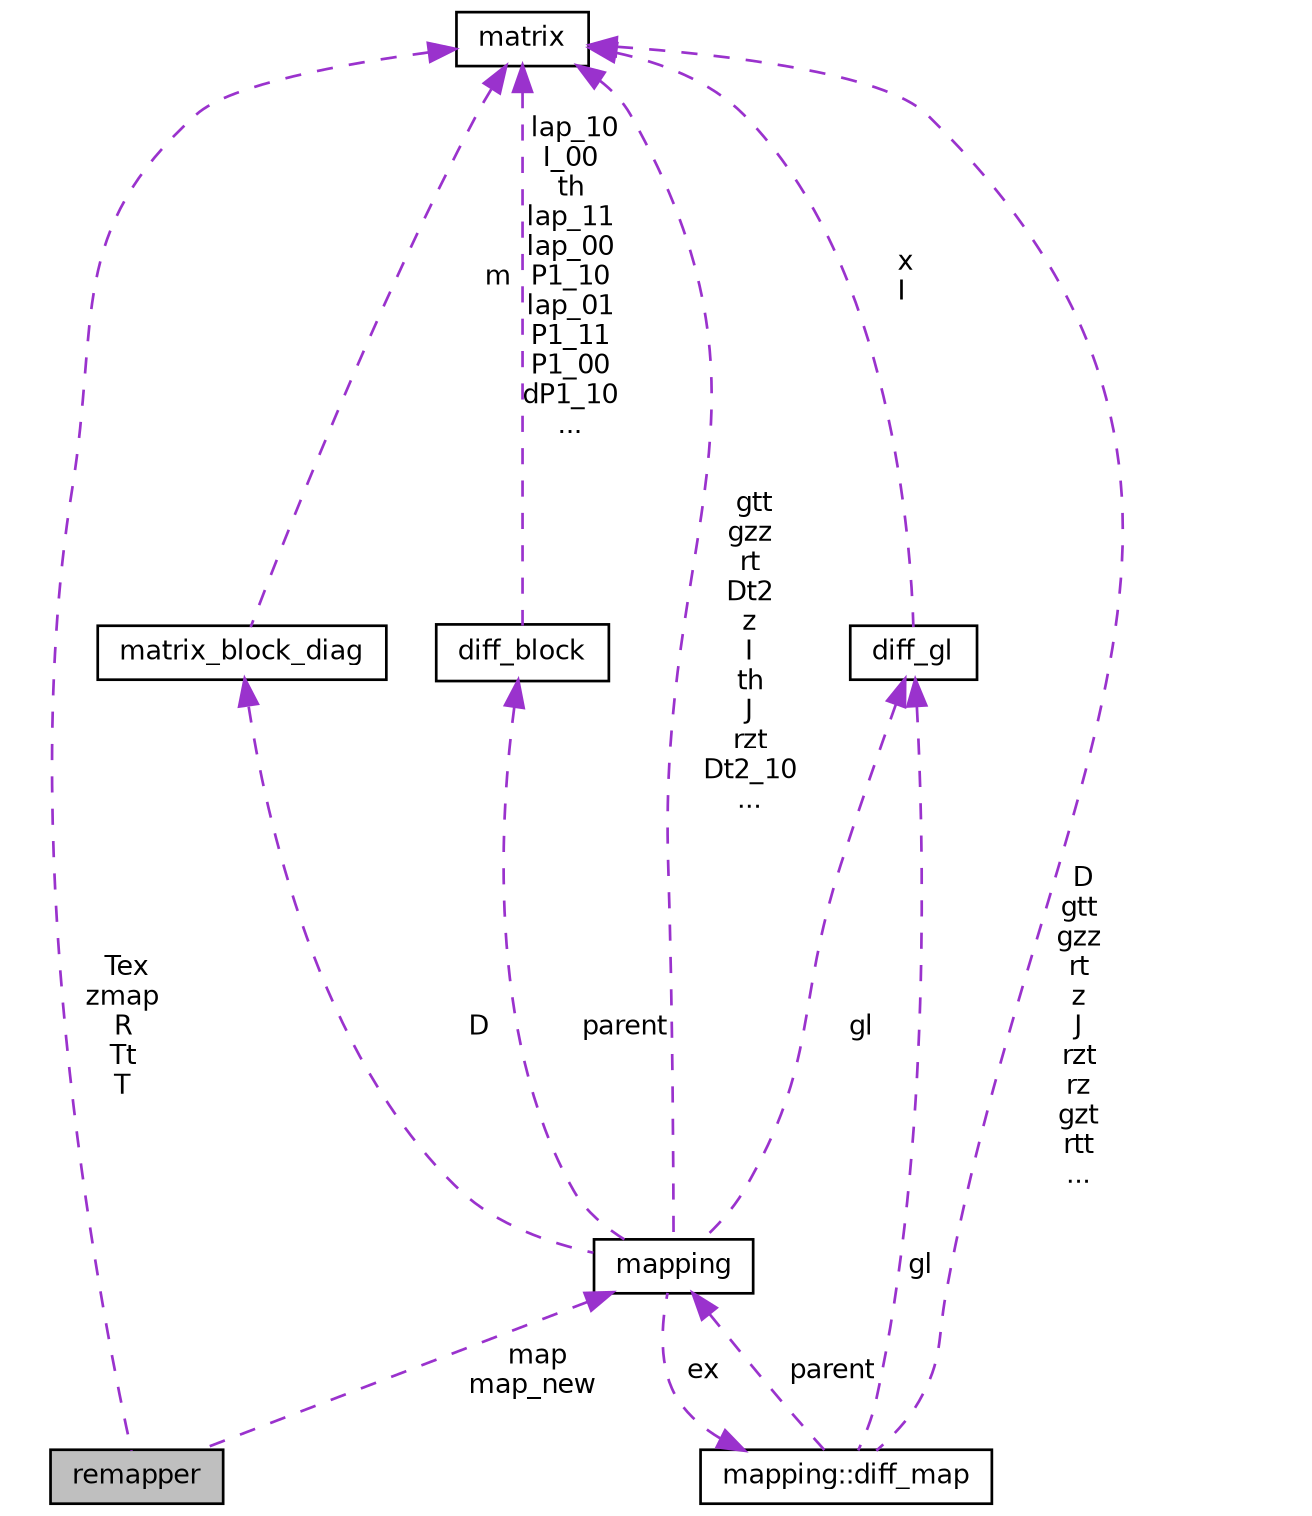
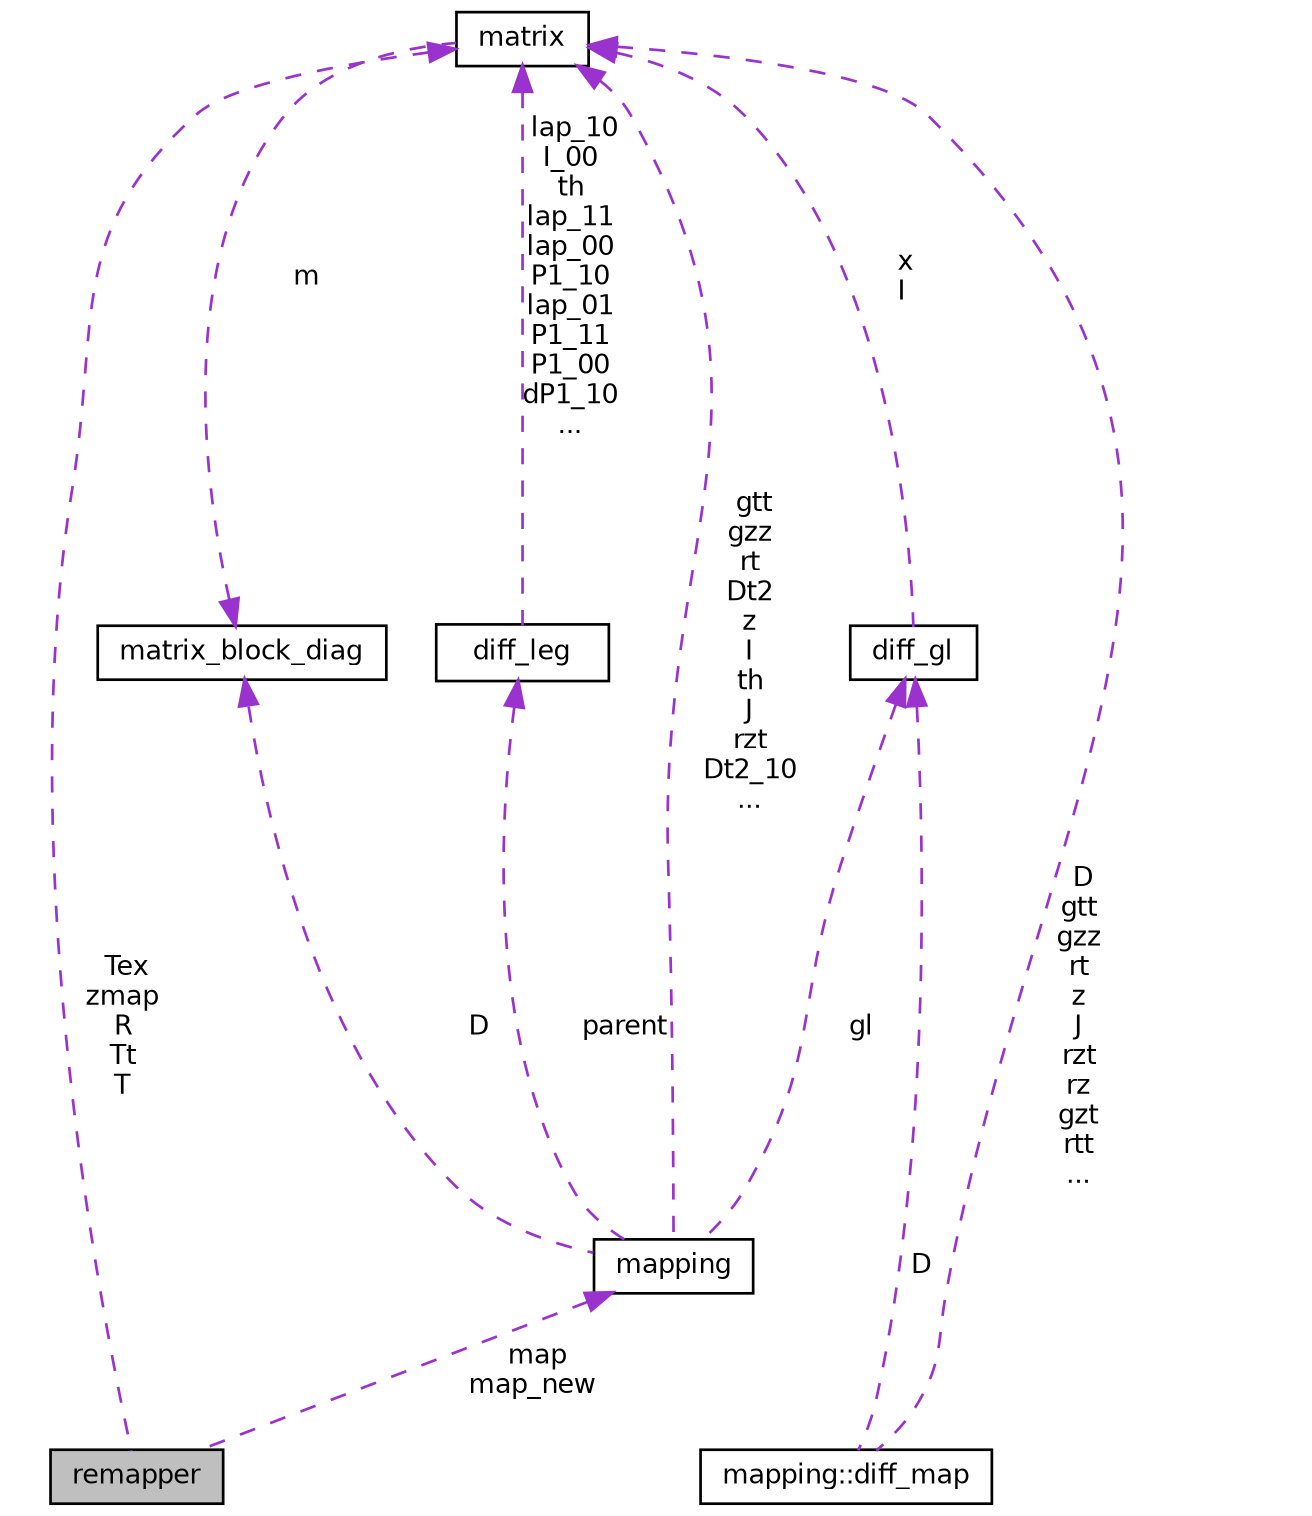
edge "matrix_block_diag" -> "matrix": reversed
node "diff_block": label "diff_block" -> "diff_leg"
edge "mapping::diff_map" -> "diff_gl": label " gl" -> " D"
edge "mapping" -> "mapping::diff_map": removed, label "ex"
edge "mapping::diff_map" -> "mapping": removed, label "parent"
